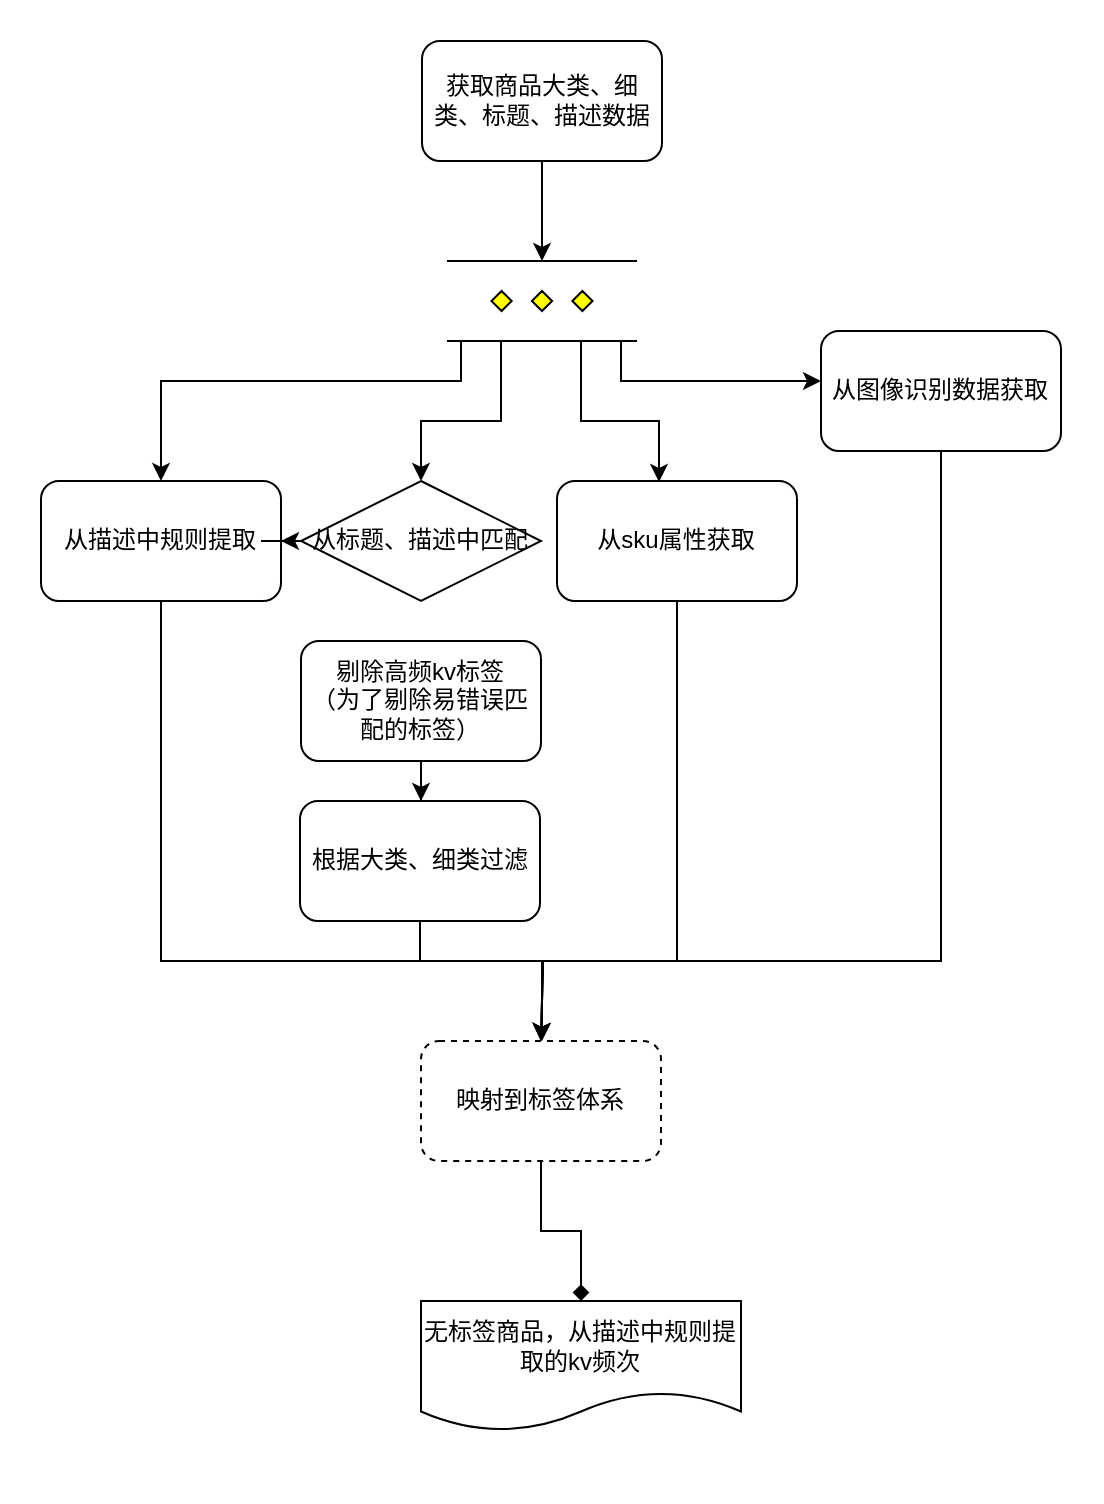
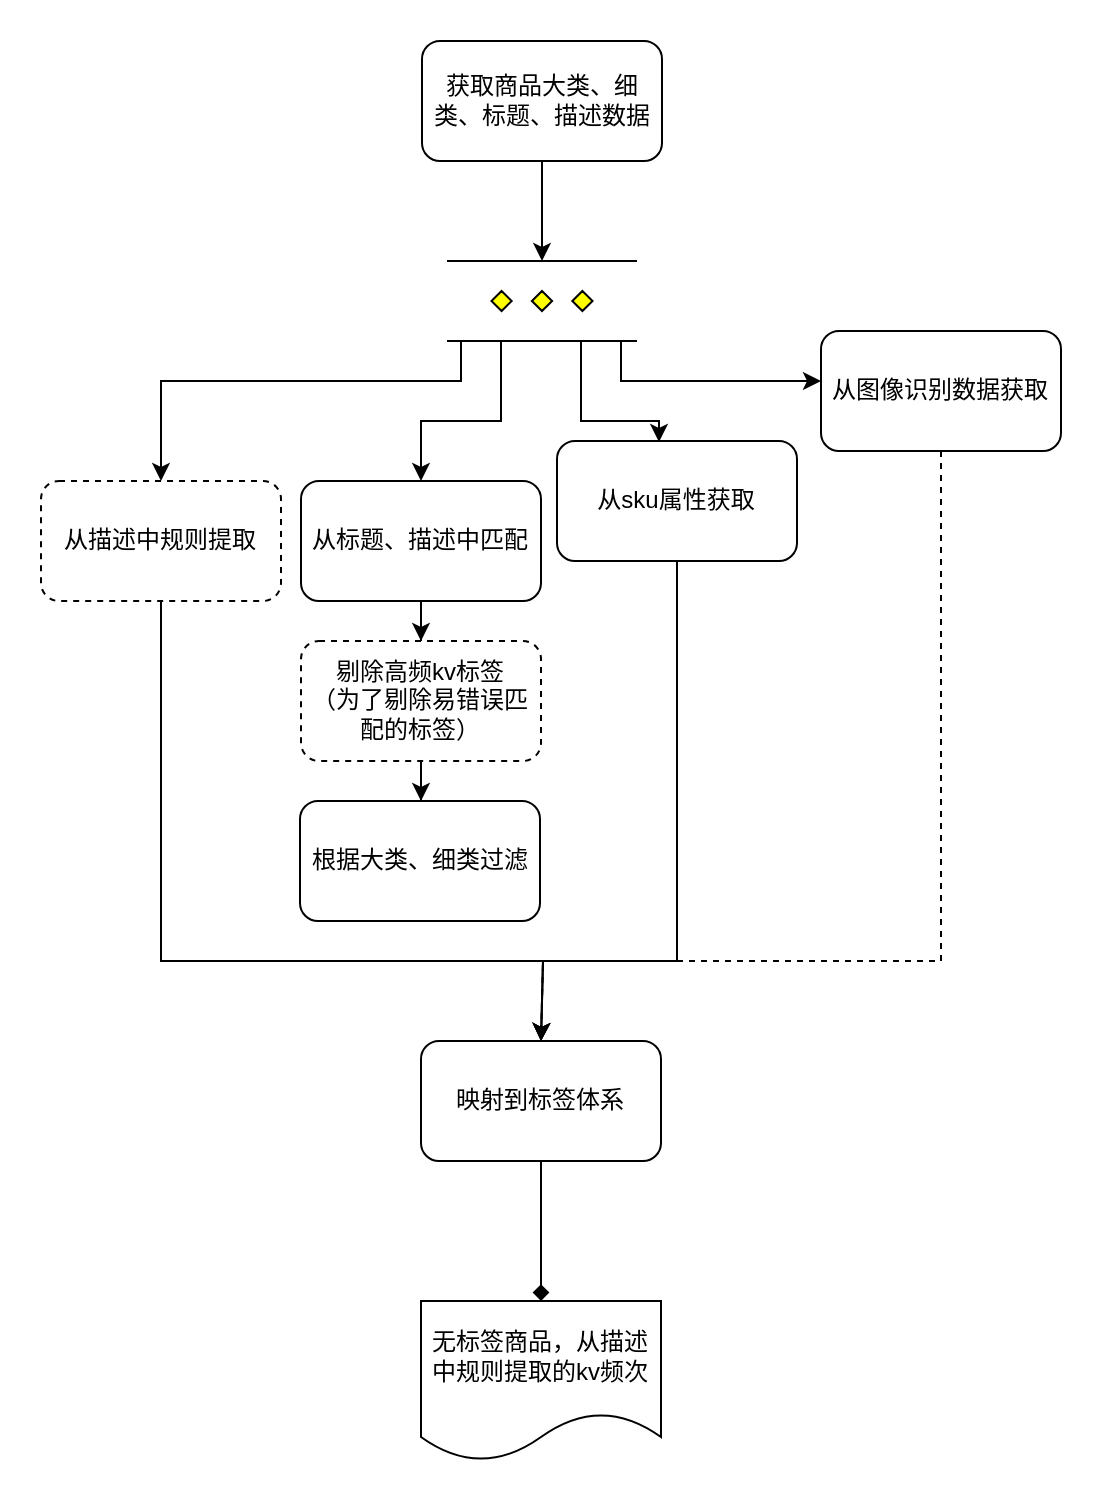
node "从描述中规则提取": style solid -> dashed
edge "从标题、描述中匹配" -> "从描述中规则提取": now "从标题、描述中匹配" -> "剔除高频kv标签 （为了剔除易错误匹配的标签）"
node "从标题、描述中匹配": shape diamond -> rounded rectangle
node "从sku属性获取": moved (677, 541) -> (677, 501)
node "剔除高频kv标签 （为了剔除易错误匹配的标签）": style solid -> dashed
edge "从图像识别数据获取" -> "映射到标签体系": style solid -> dashed
edge "根据大类、细类过滤" -> "映射到标签体系": removed
node "映射到标签体系": style dashed -> solid
node "无标签商品，从描述中规则提取的kv频次": size 320x130 -> 240x160
